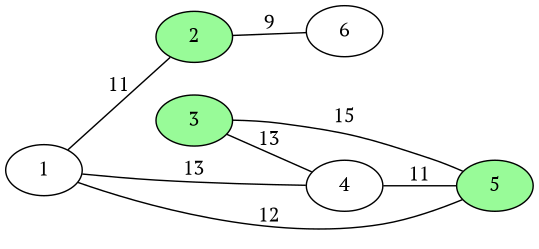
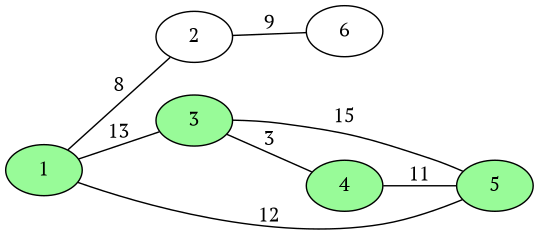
node "2": fillcolor palegreen -> white
edge "2" -- "1": label "11" -> "8"
edge "3" -- "4": label "13" -> "3"
node "1": fillcolor white -> palegreen
edge "1" -- "4": now "1" -- "3"
node "4": fillcolor white -> palegreen
